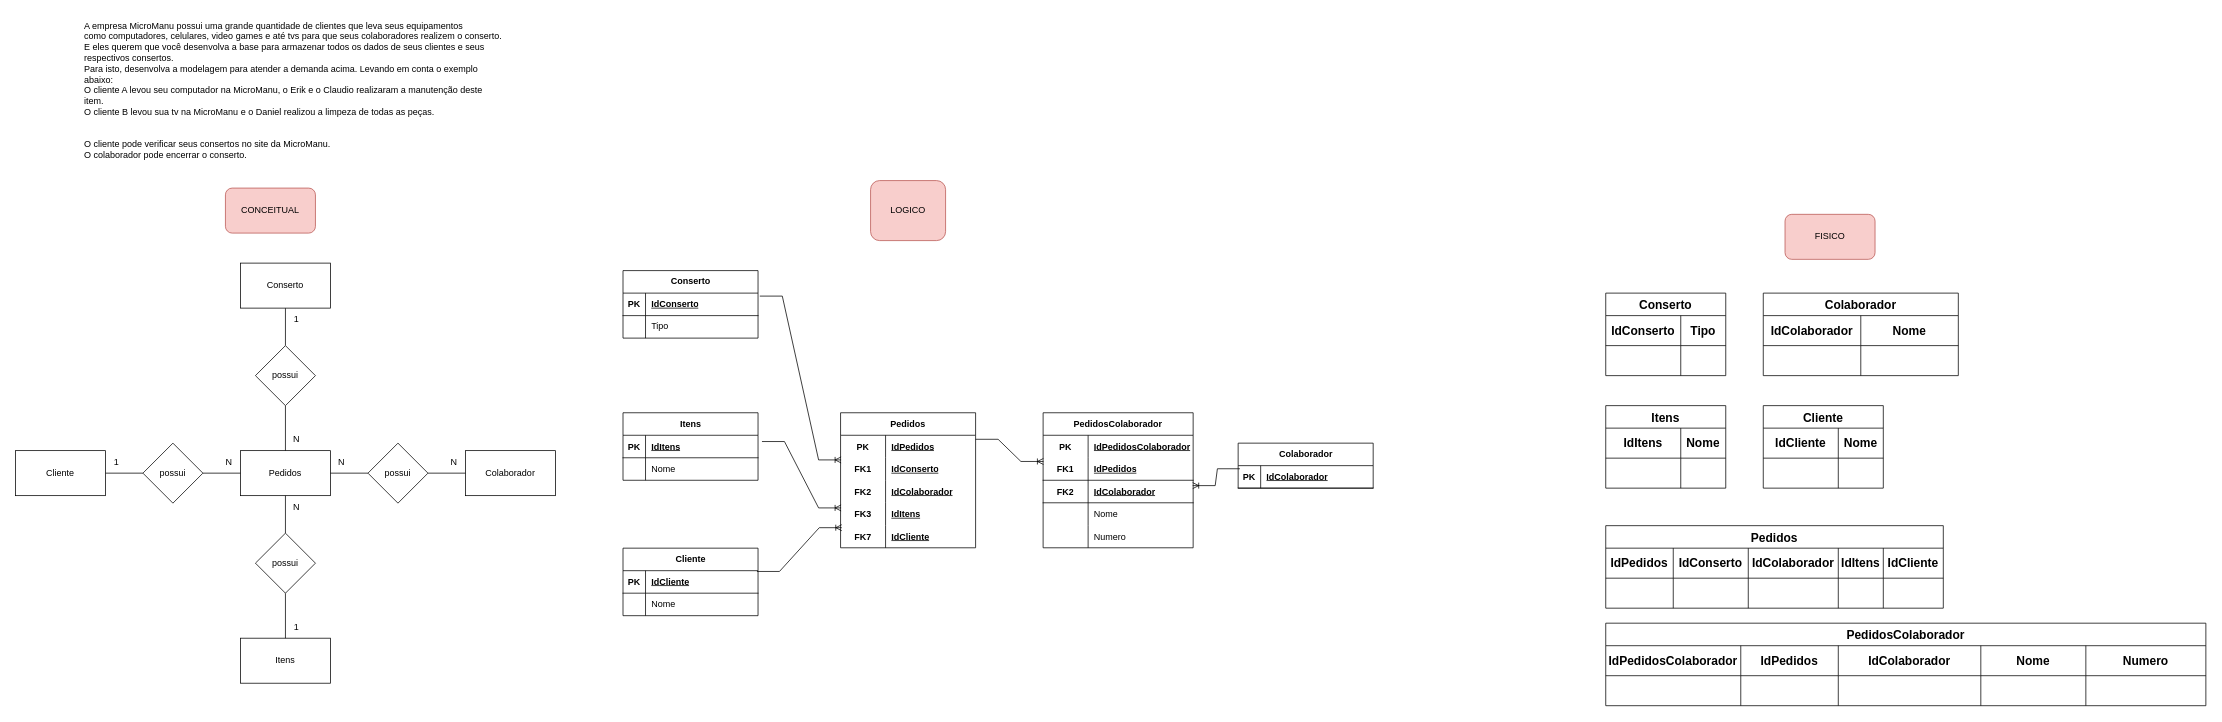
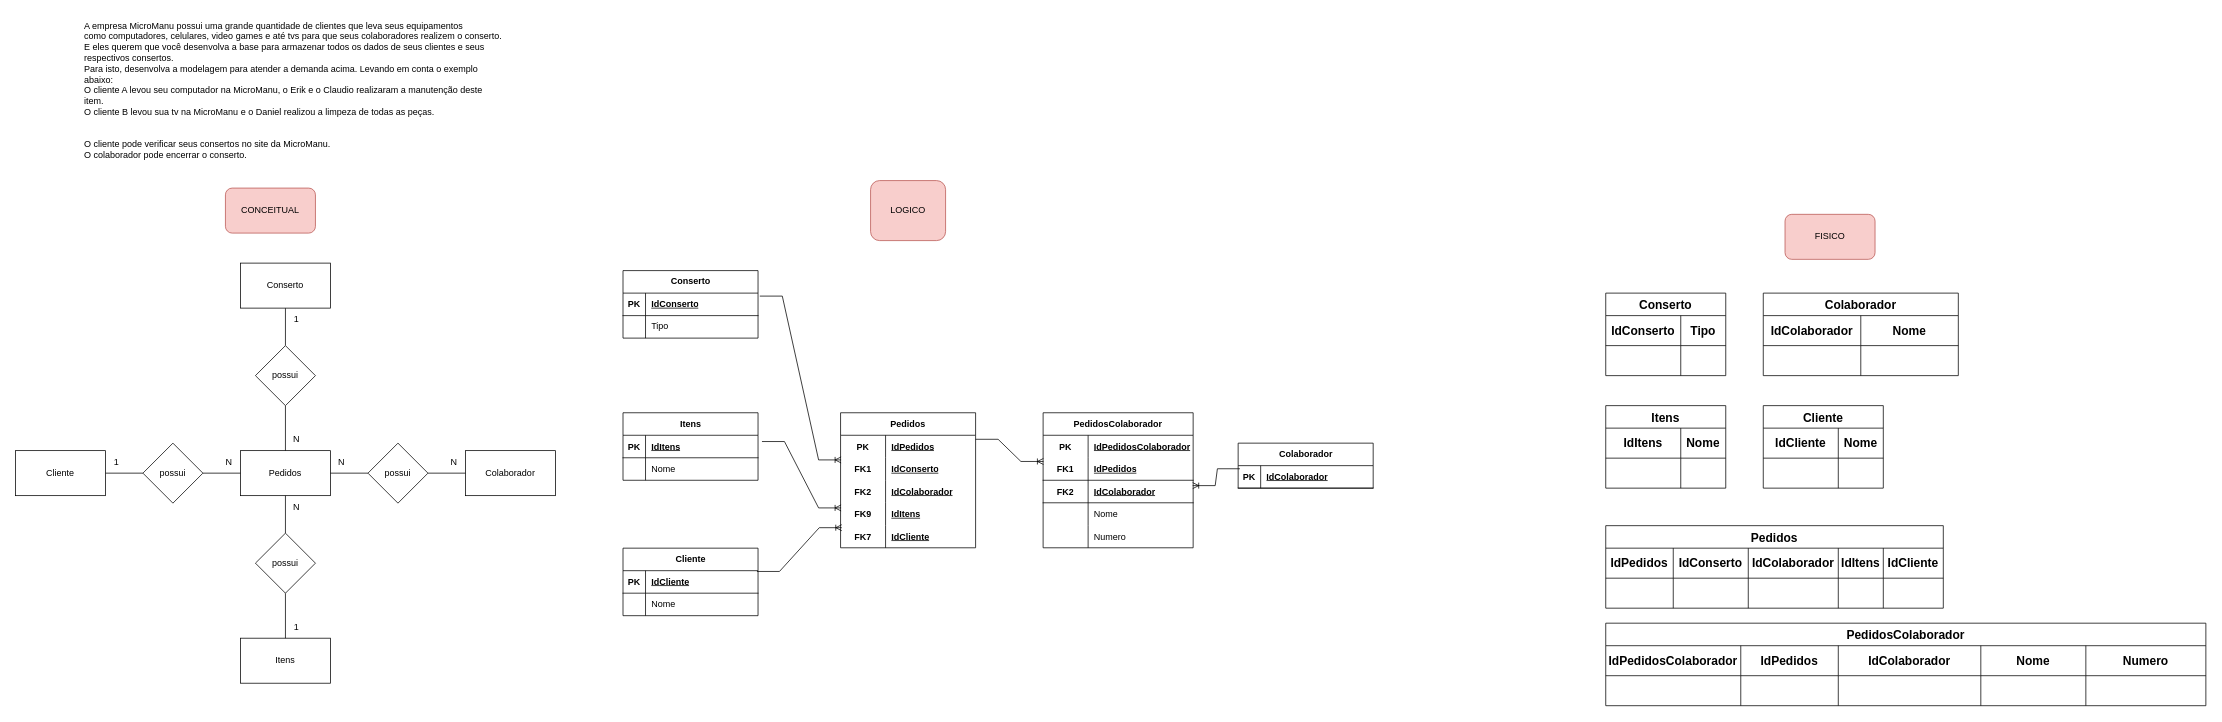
node "FK3": label "FK3" -> "FK9"
